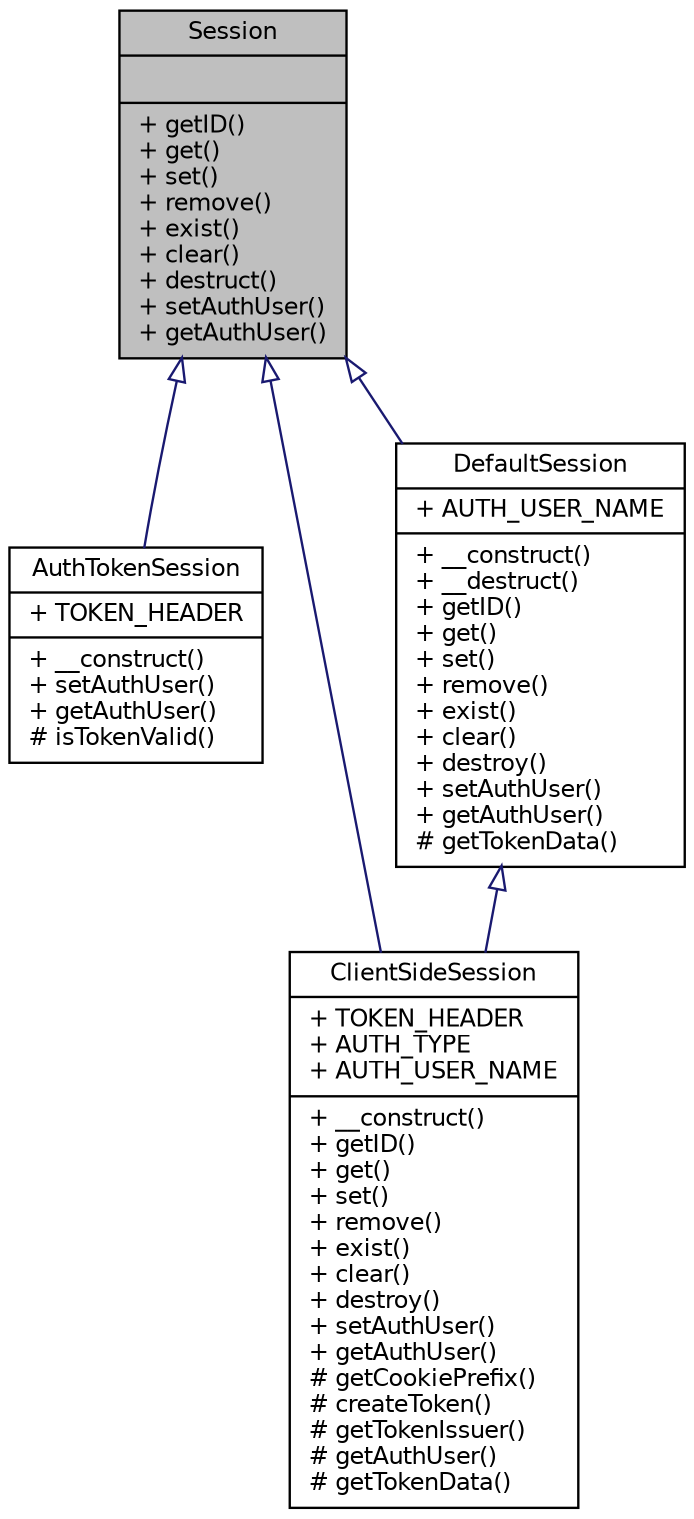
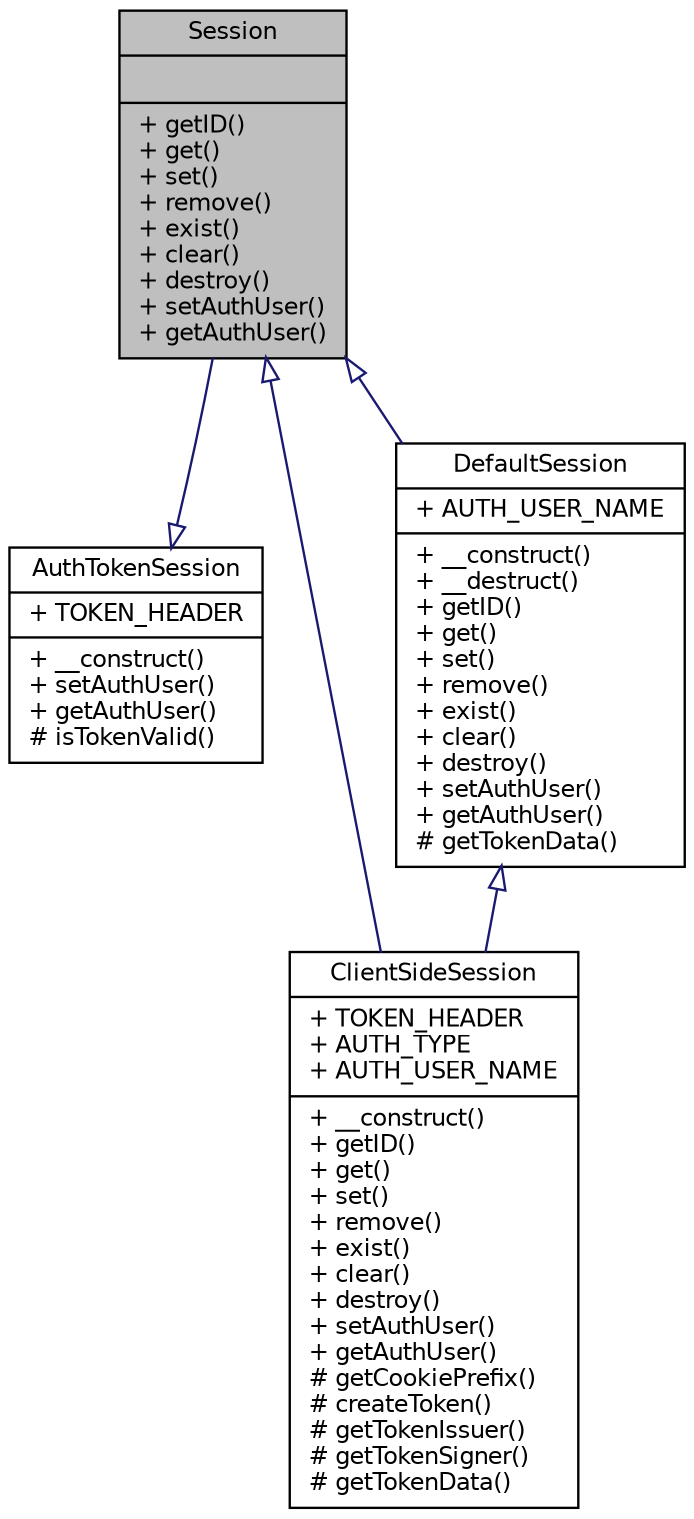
node "Session": text "+ destruct()" -> "+ destroy()"
edge "AuthTokenSession" -> "Session": reversed
node "ClientSideSession": text "# getAuthUser()" -> "# getTokenSigner()"
